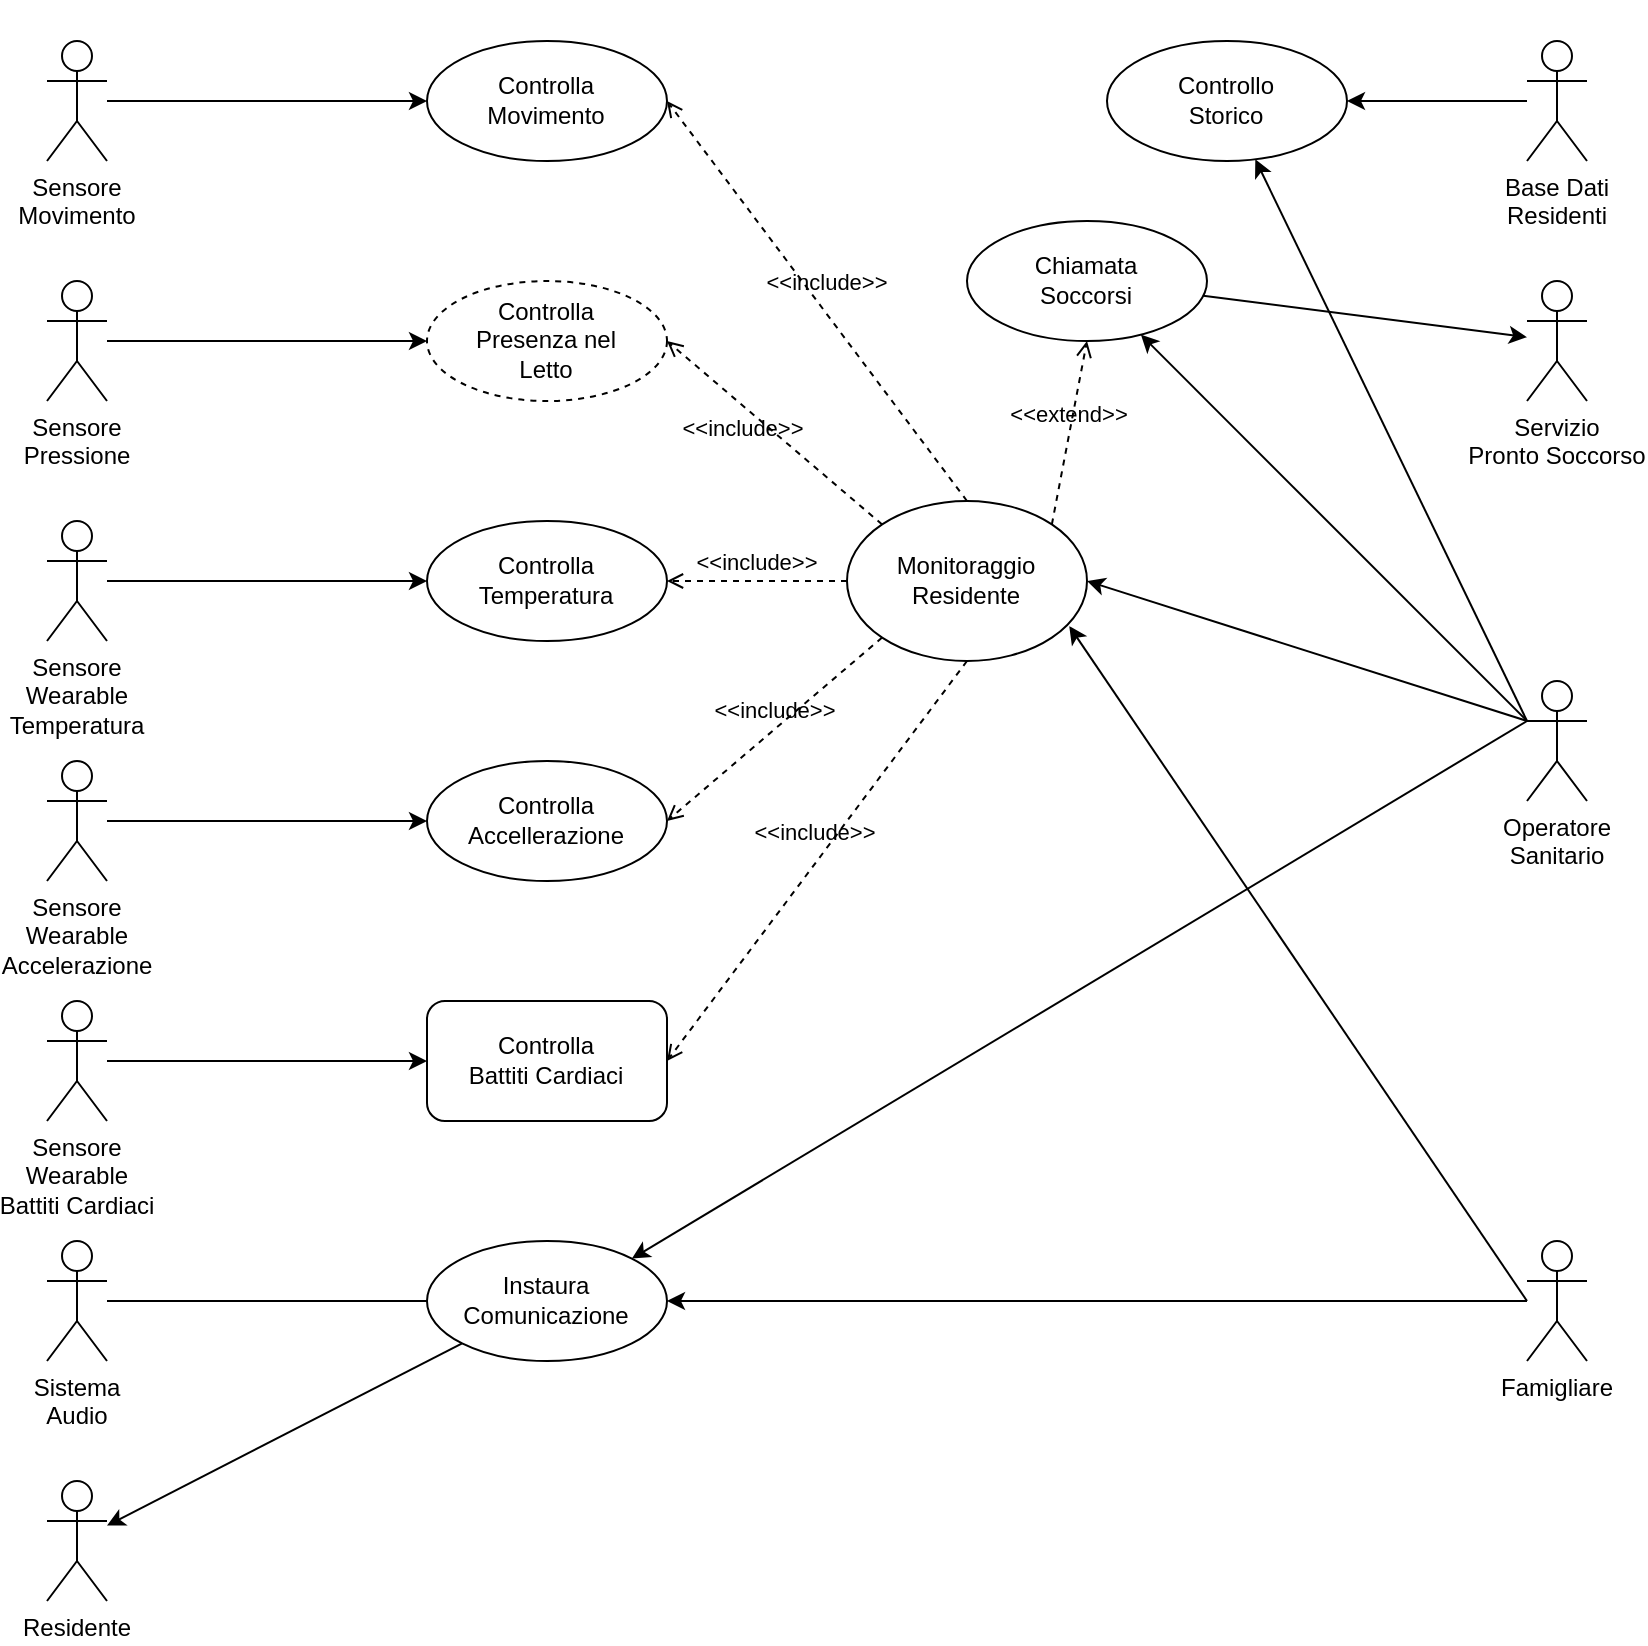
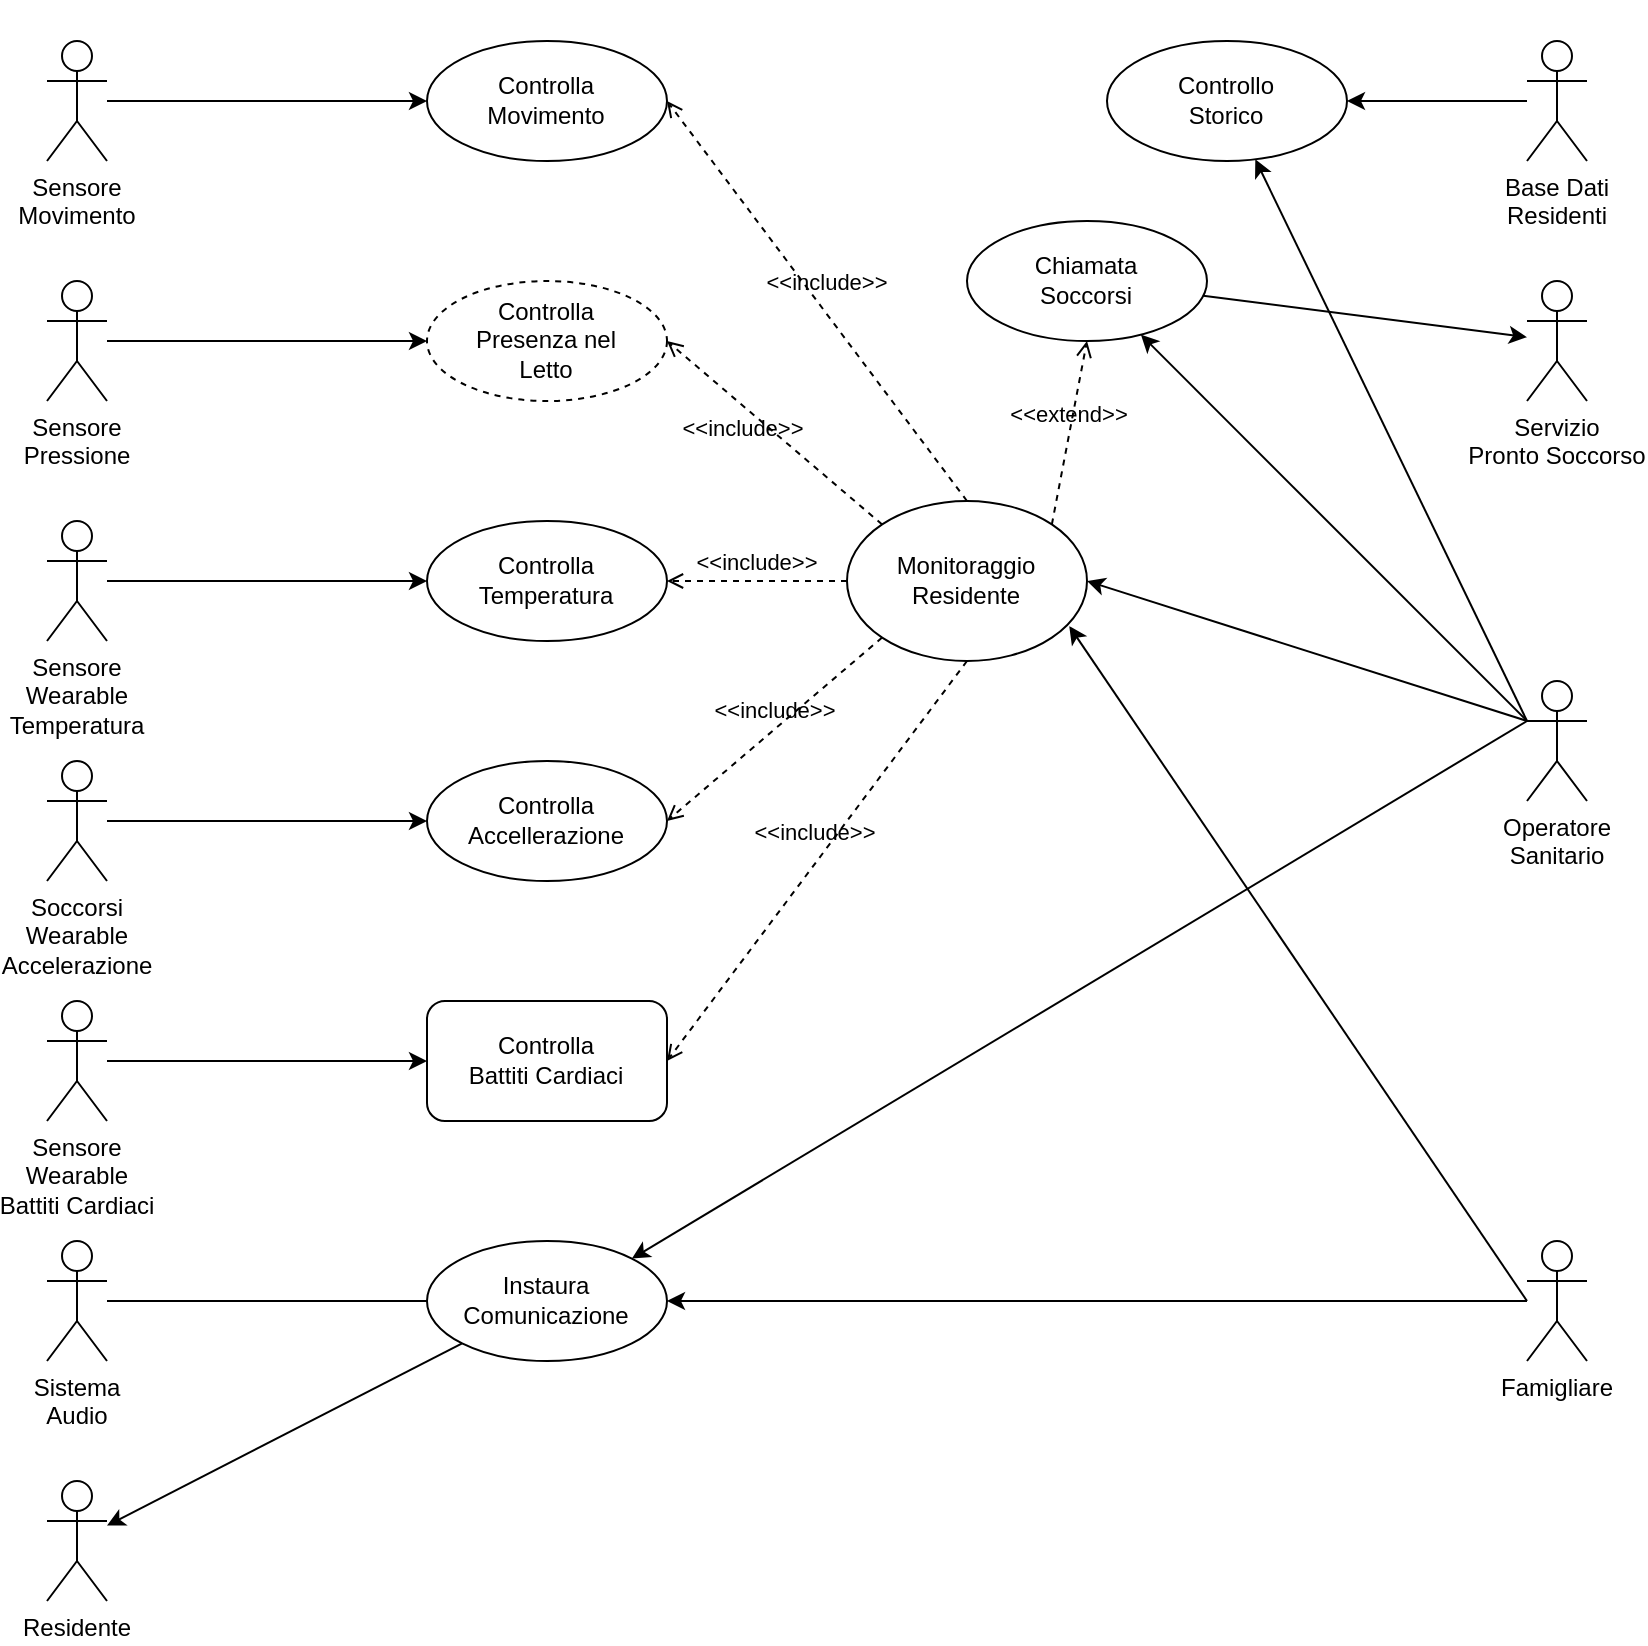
node "Sensore Wearable Accelerazione": label "Sensore Wearable Accelerazione" -> "Soccorsi Wearable Accelerazione"
